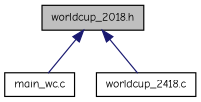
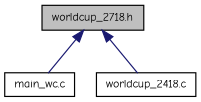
node "worldcup_2018.h": label "worldcup_2018.h" -> "worldcup_2718.h"
